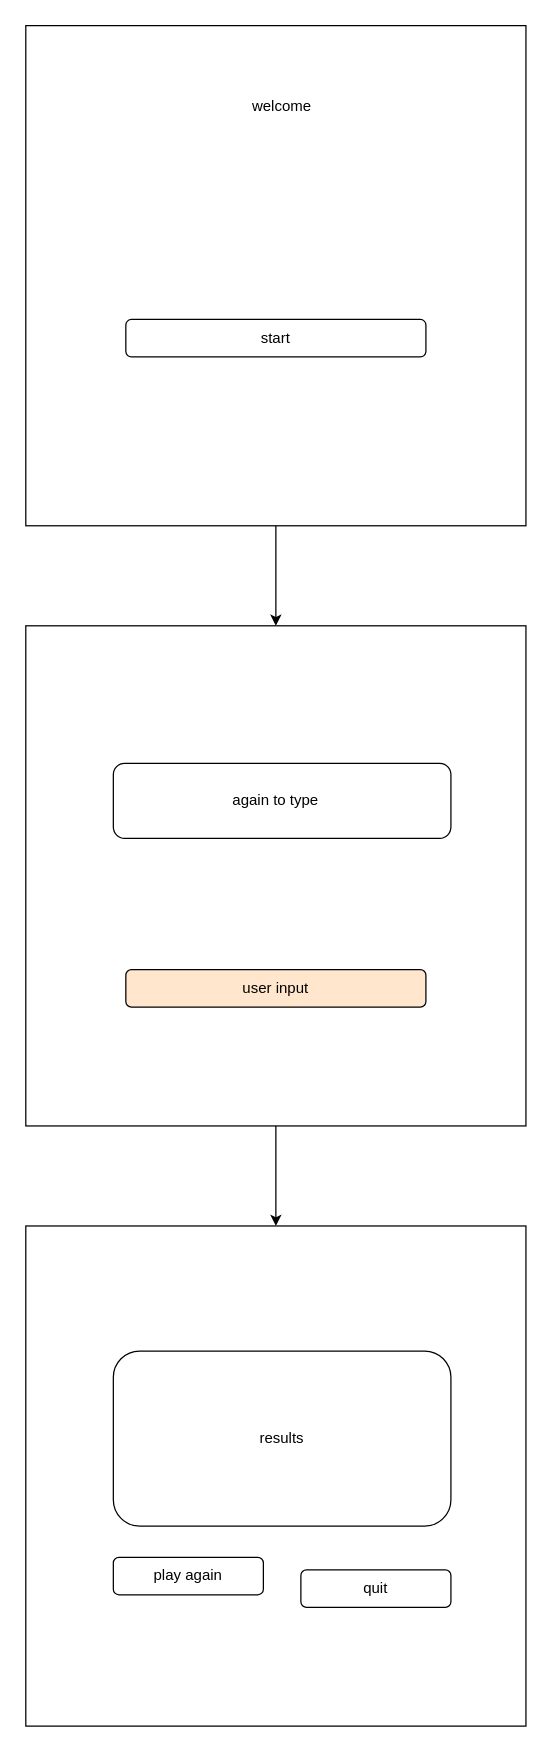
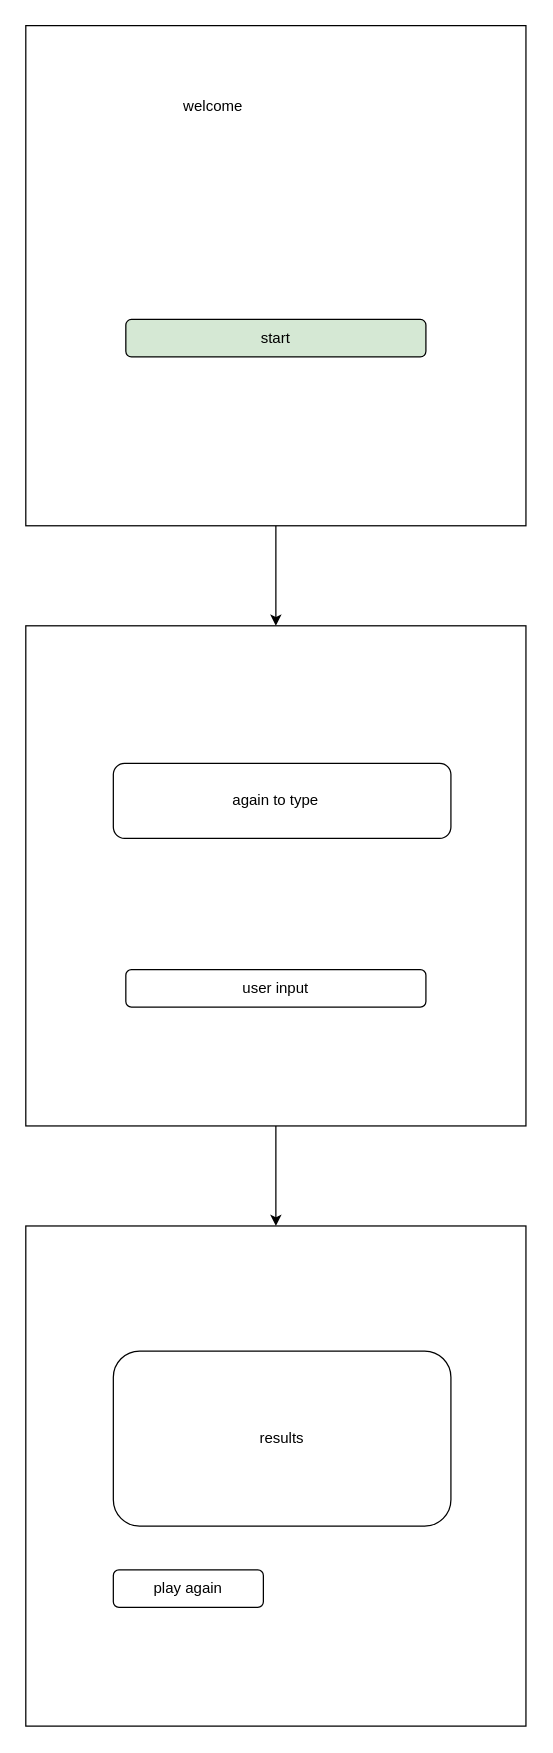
node "welcome": moved (282, 107) -> (213, 107)
node "start": fillcolor #ffffff -> #d5e8d4
node "user input": fillcolor #ffe6cc -> #ffffff
node "play again": moved (188, 1576) -> (188, 1588)
node "quit": removed
